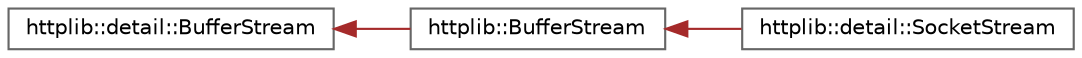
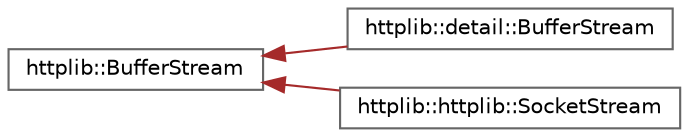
edge "httplib::BufferStream" -> "httplib::detail::BufferStream": reversed
node "httplib::detail::SocketStream": label "httplib::detail::SocketStream" -> "httplib::httplib::SocketStream"
